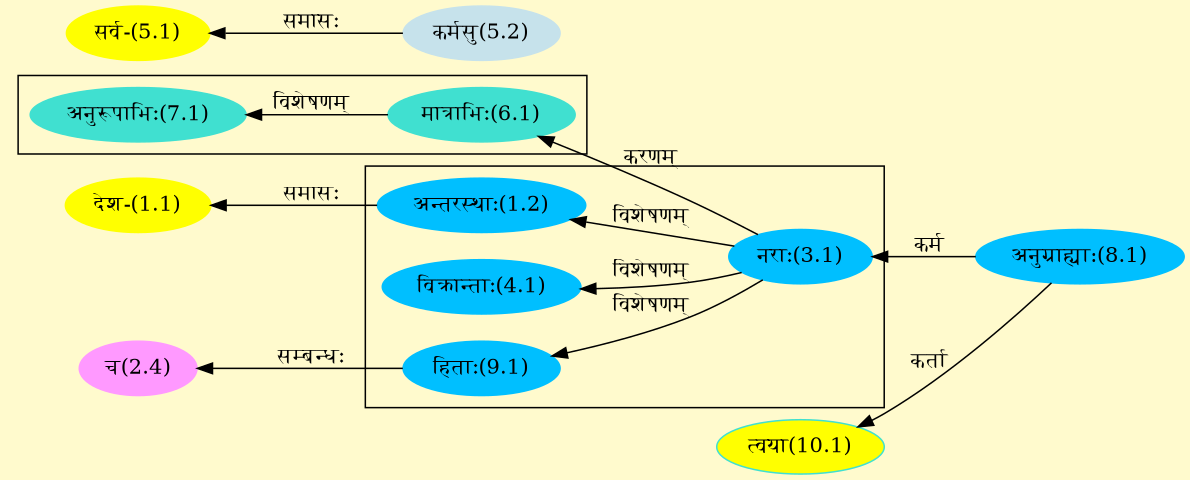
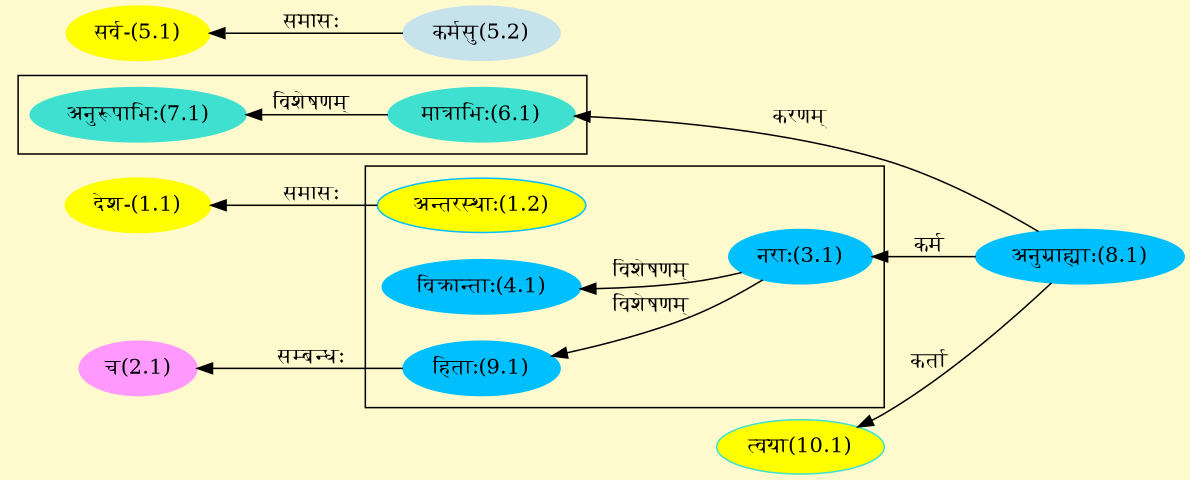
edge "नराः(3.1)" -> "मात्राभिः(6.1)": now "अनुग्राह्या:(8.1)" -> "मात्राभिः(6.1)"
node "अन्तरस्थाः(1.2)": fillcolor #00bfff -> #ffff00
edge "नराः(3.1)" -> "अन्तरस्थाः(1.2)": removed, label "विशेषणम्"
node "च(2.4)": label "च(2.4)" -> "च(2.1)"
